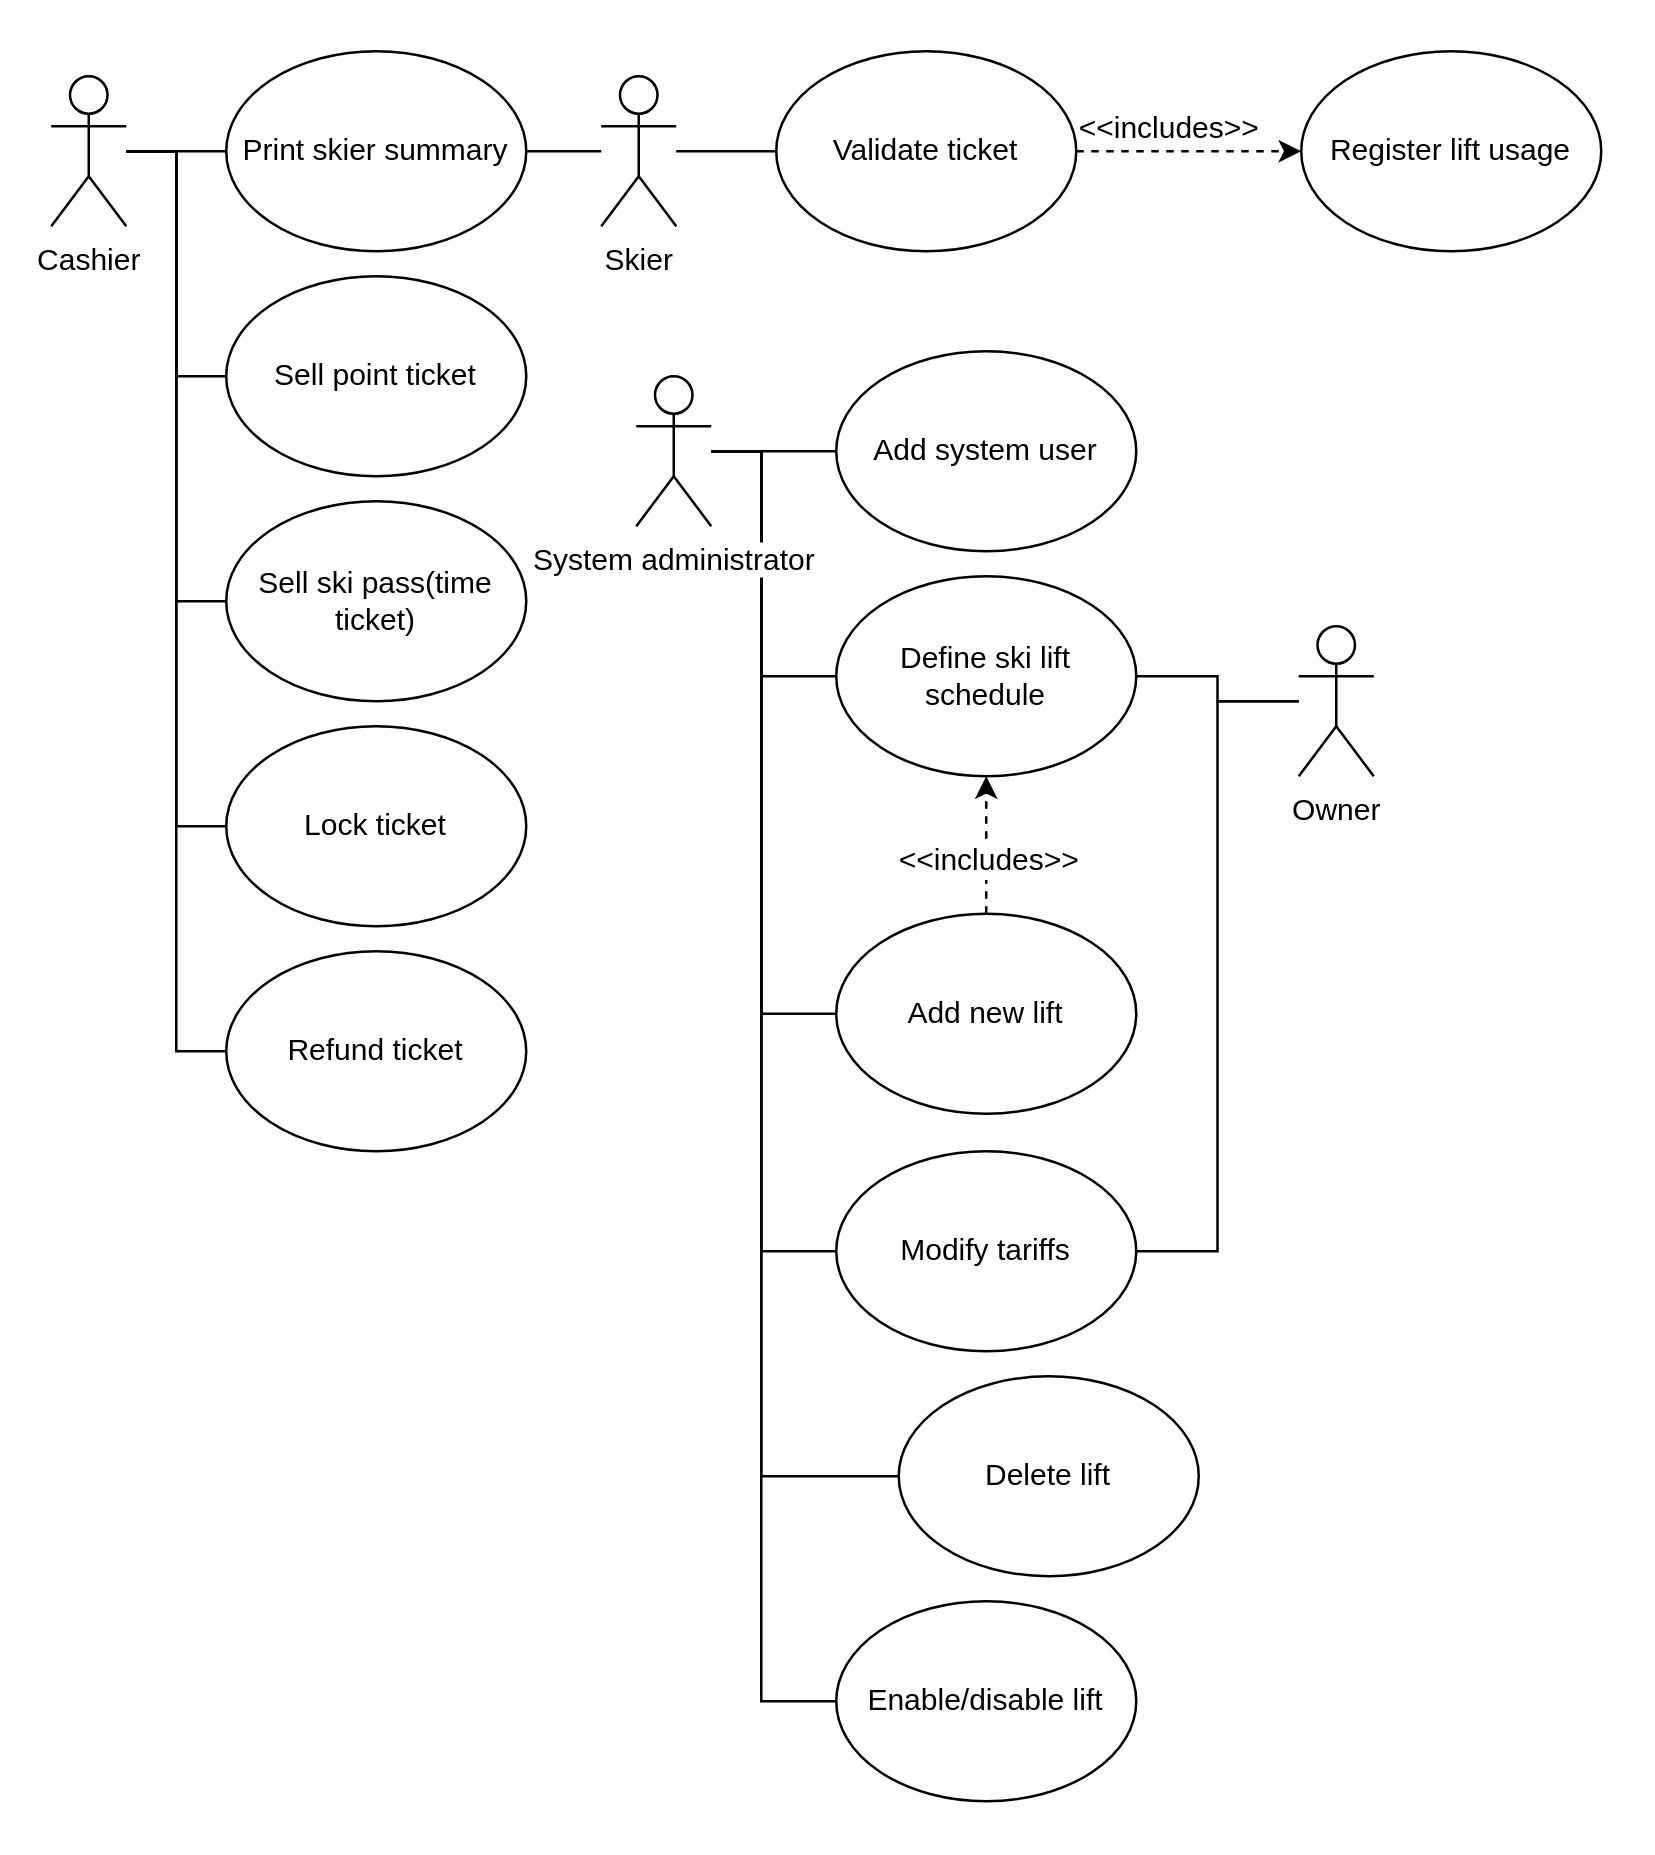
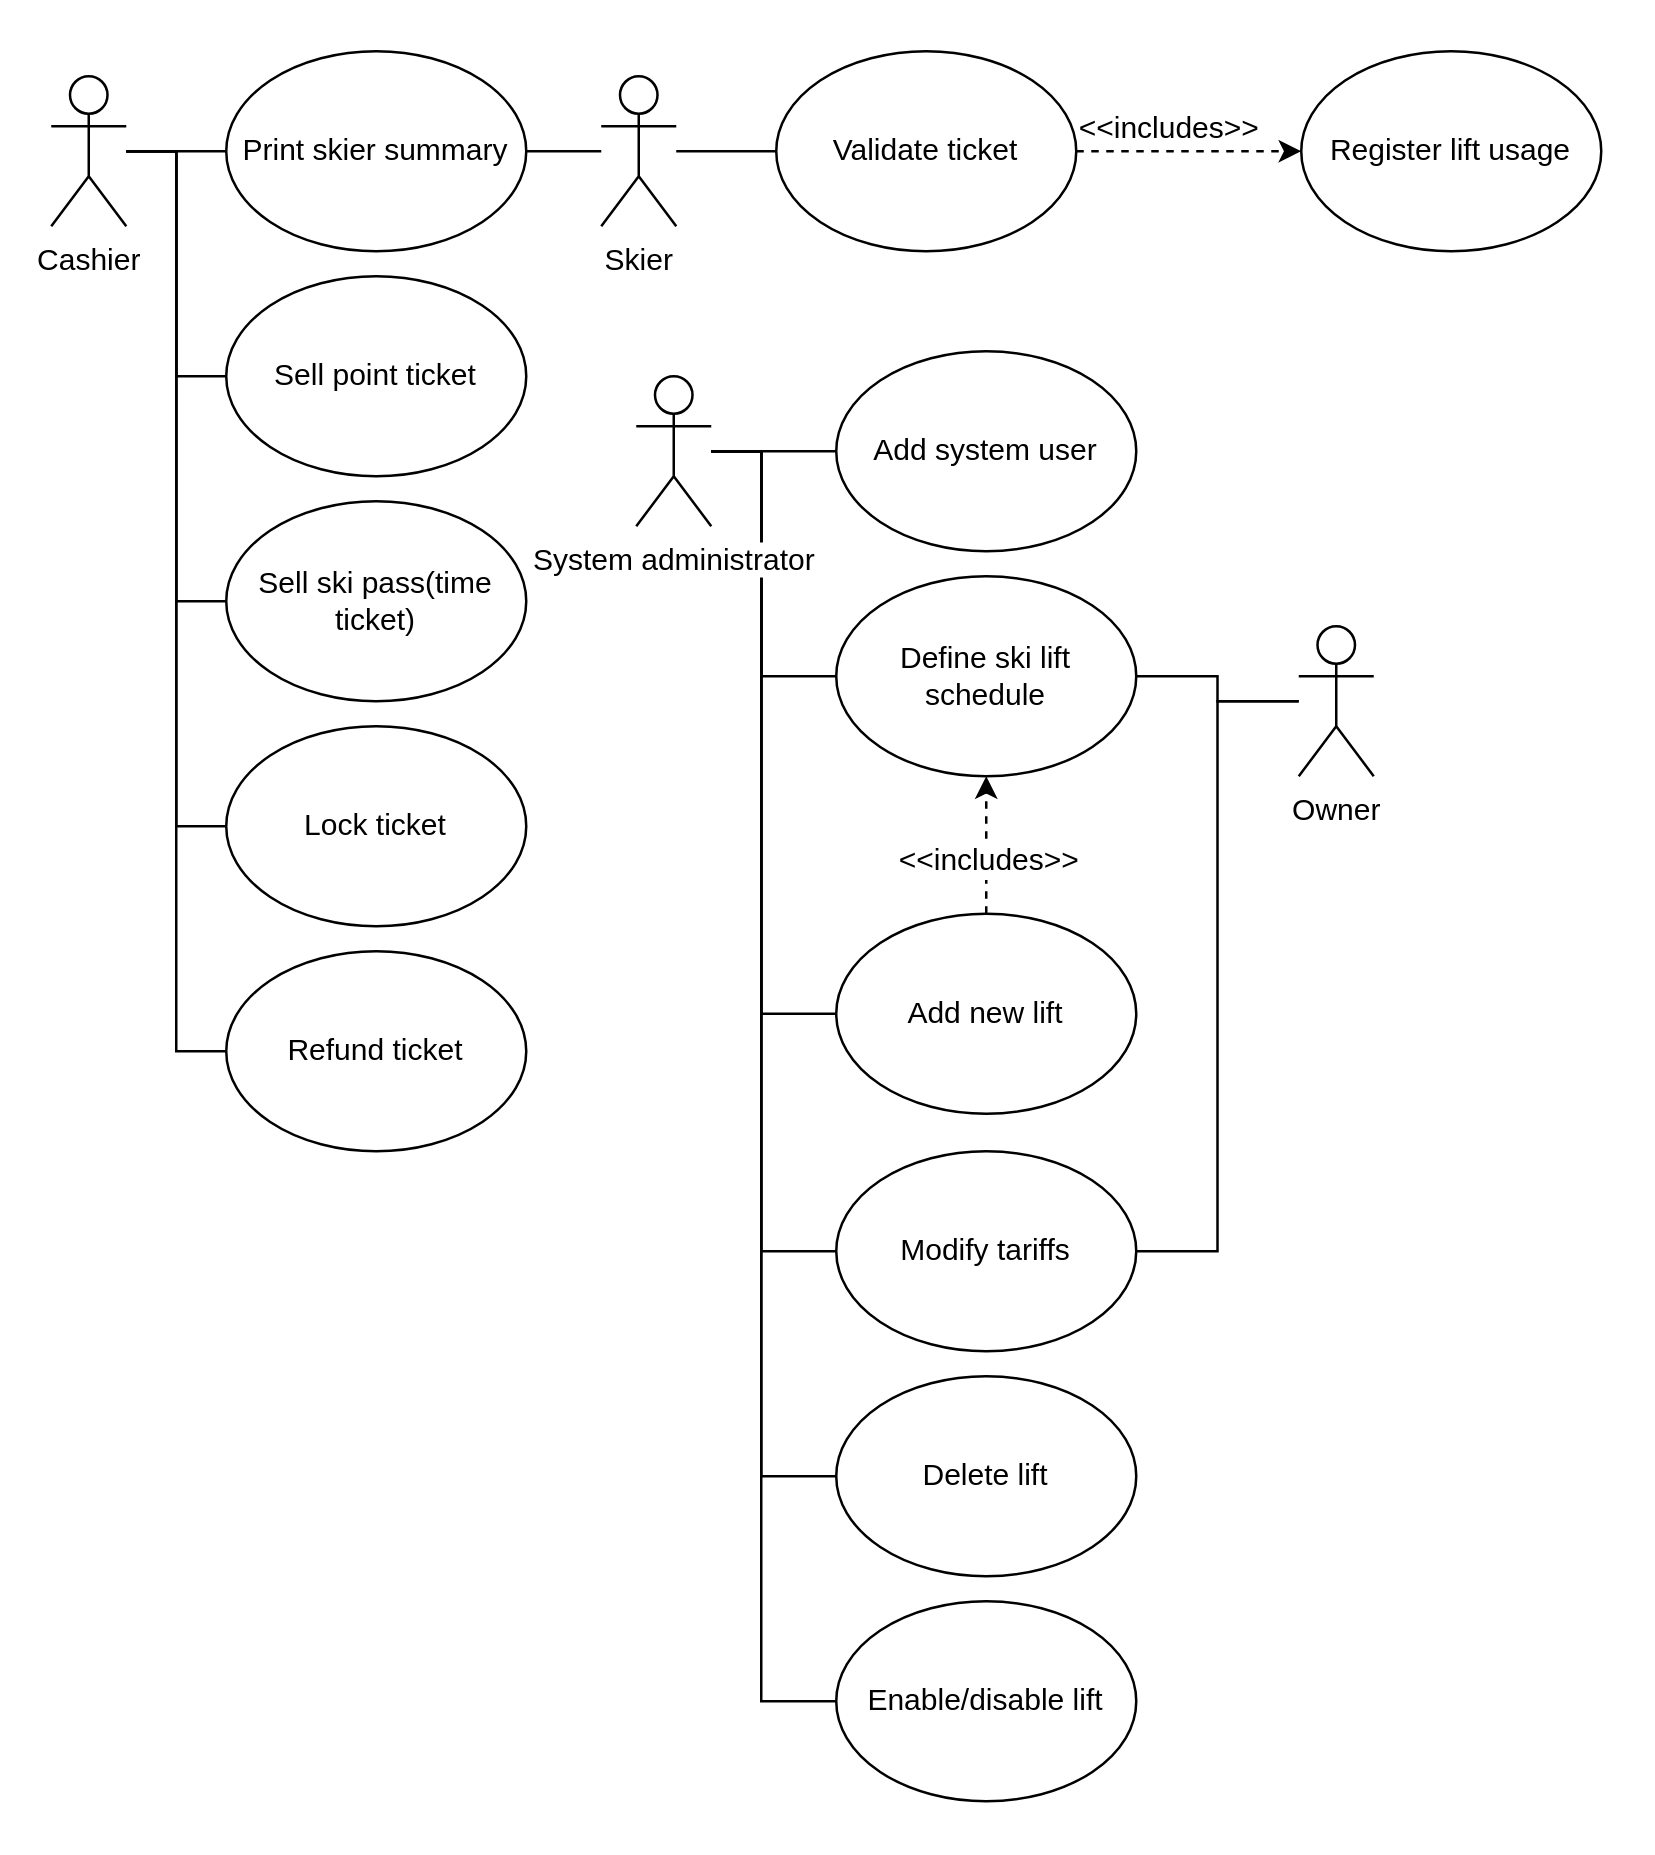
node "Delete lift": moved (1049, 1476) -> (986, 1476)
